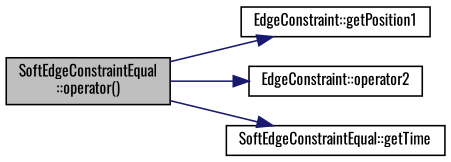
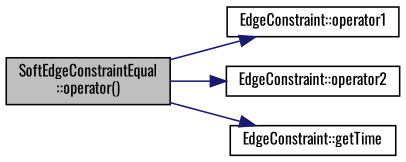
node "EdgeConstraint::getPosition1": label "EdgeConstraint::getPosition1" -> "EdgeConstraint::operator1"
node "SoftEdgeConstraintEqual::getTime": label "SoftEdgeConstraintEqual::getTime" -> "EdgeConstraint::getTime"
